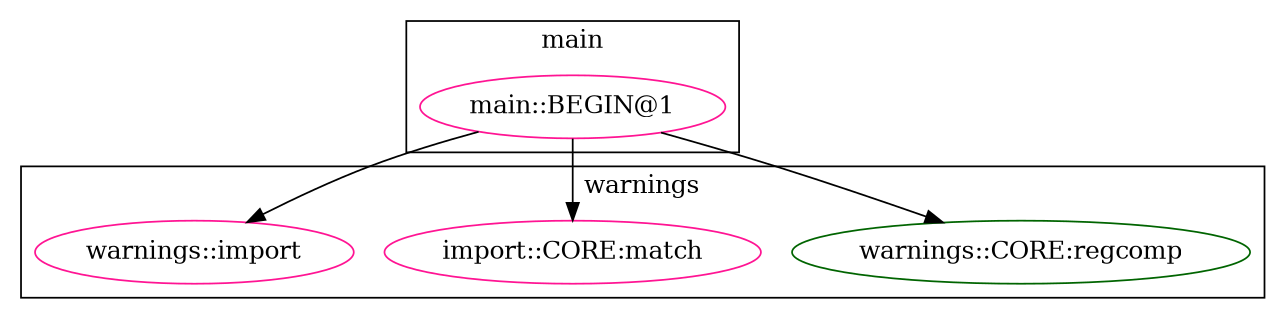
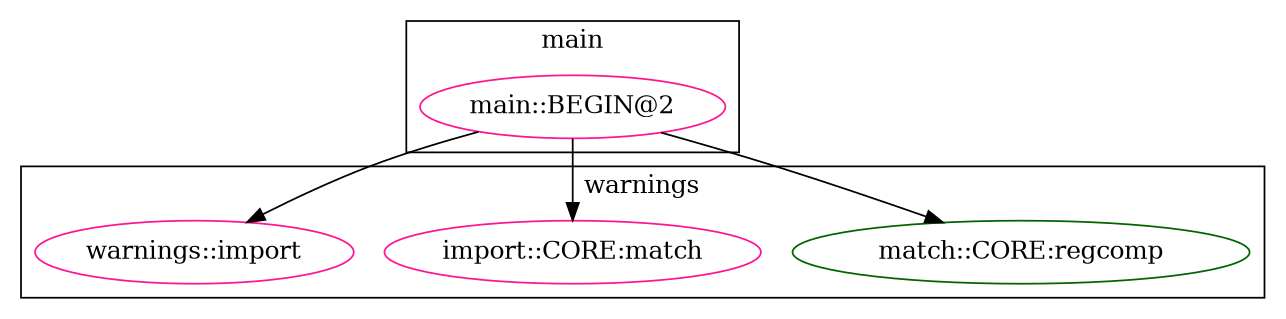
node "main::BEGIN@1": label "main::BEGIN@1" -> "main::BEGIN@2"
node "warnings::CORE:regcomp": label "warnings::CORE:regcomp" -> "match::CORE:regcomp"
